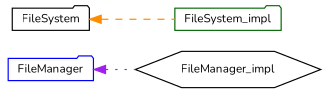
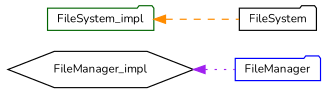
edge "FileSystem_impl" -> "FileSystem": reversed
edge "FileManager_impl" -> "FileManager": reversed
